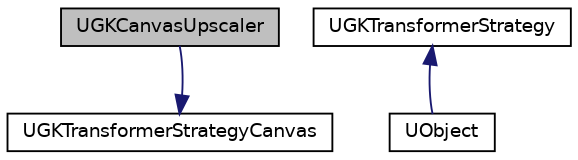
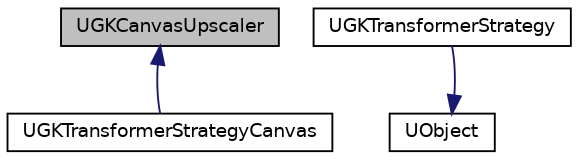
edge "UGKCanvasUpscaler" -> "UGKTransformerStrategyCanvas": reversed
edge "UObject" -> "UGKTransformerStrategy": reversed
